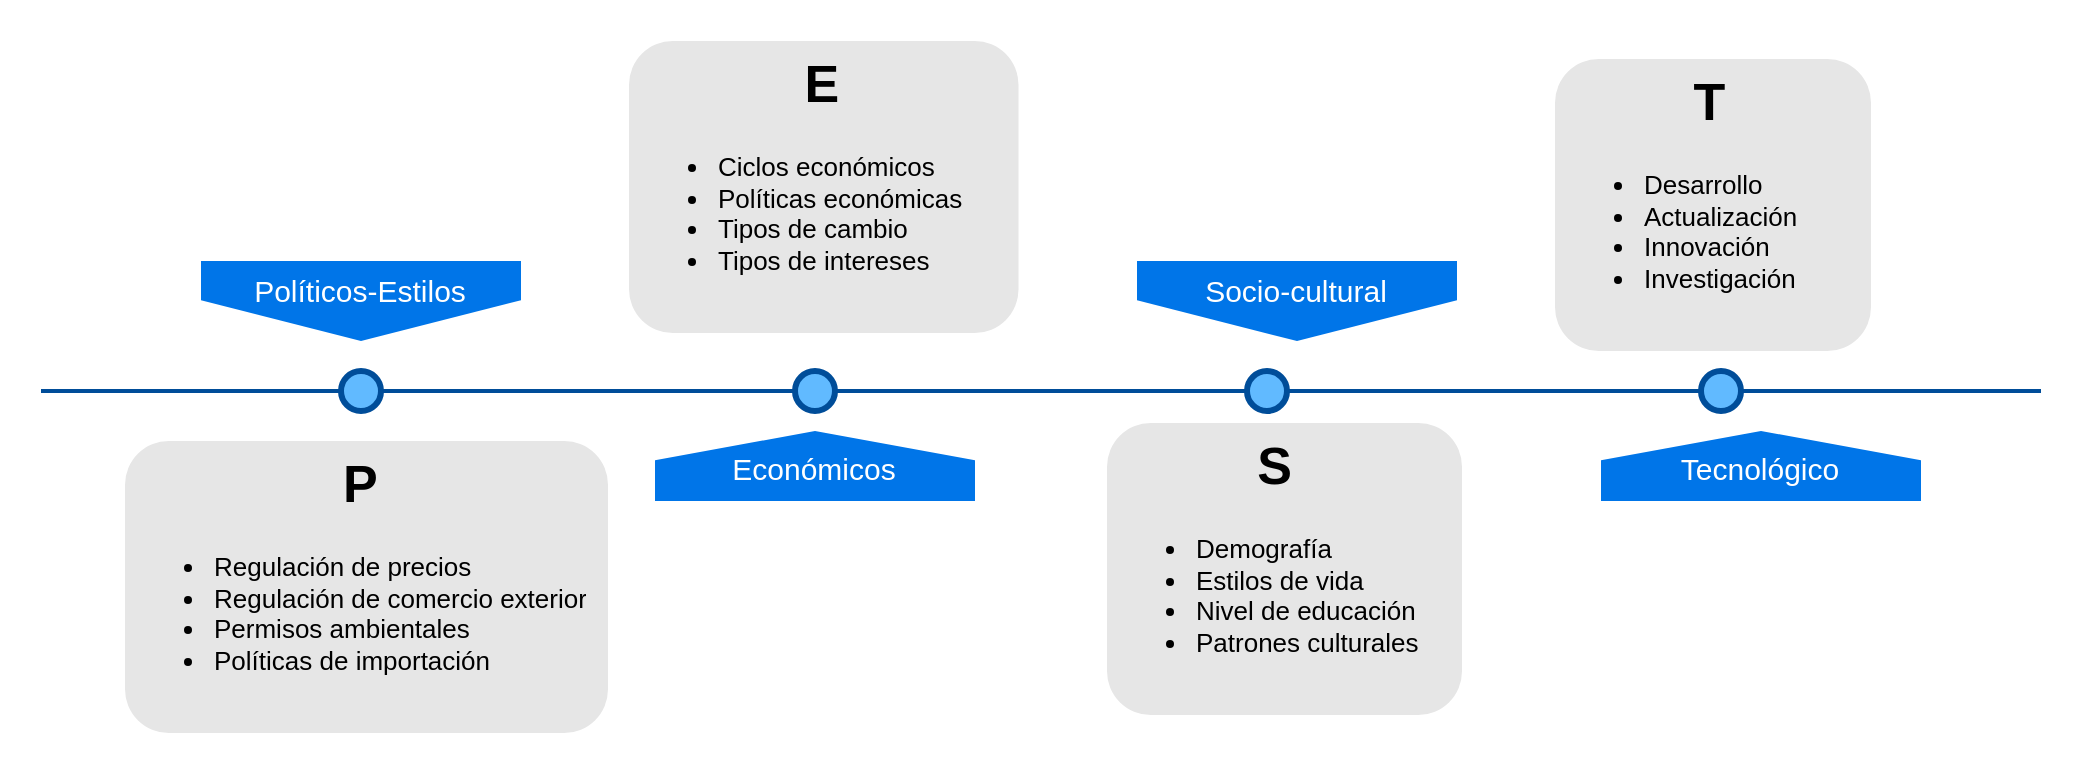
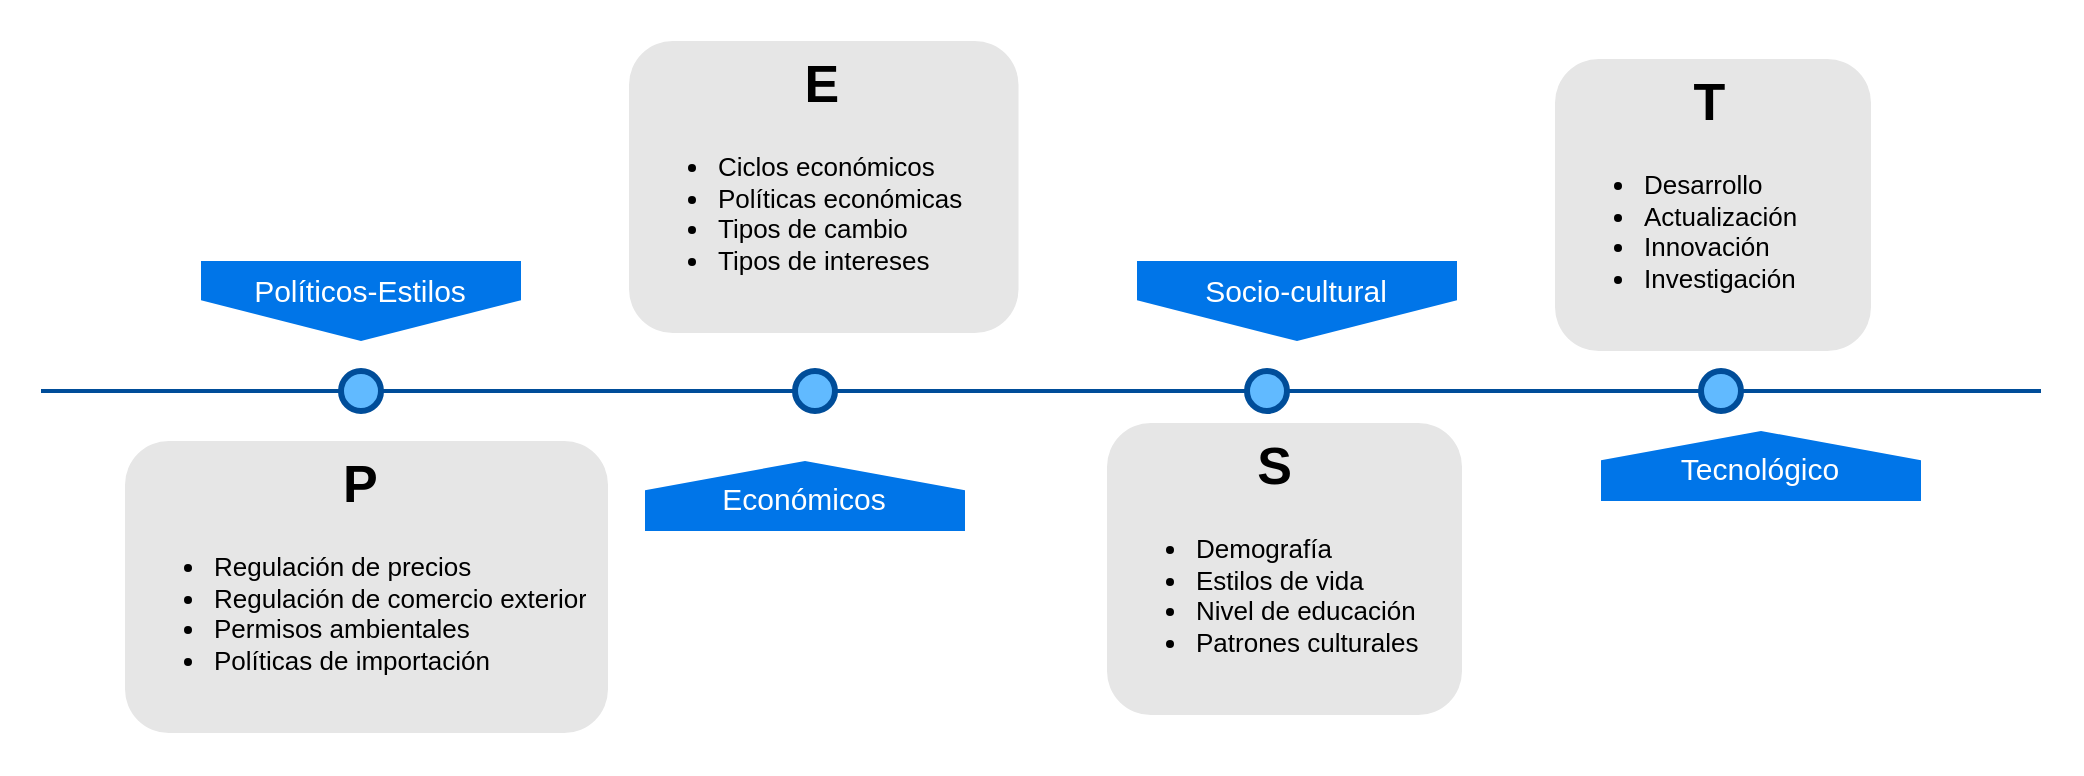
node "Económicos": moved (815, 466) -> (805, 496)
